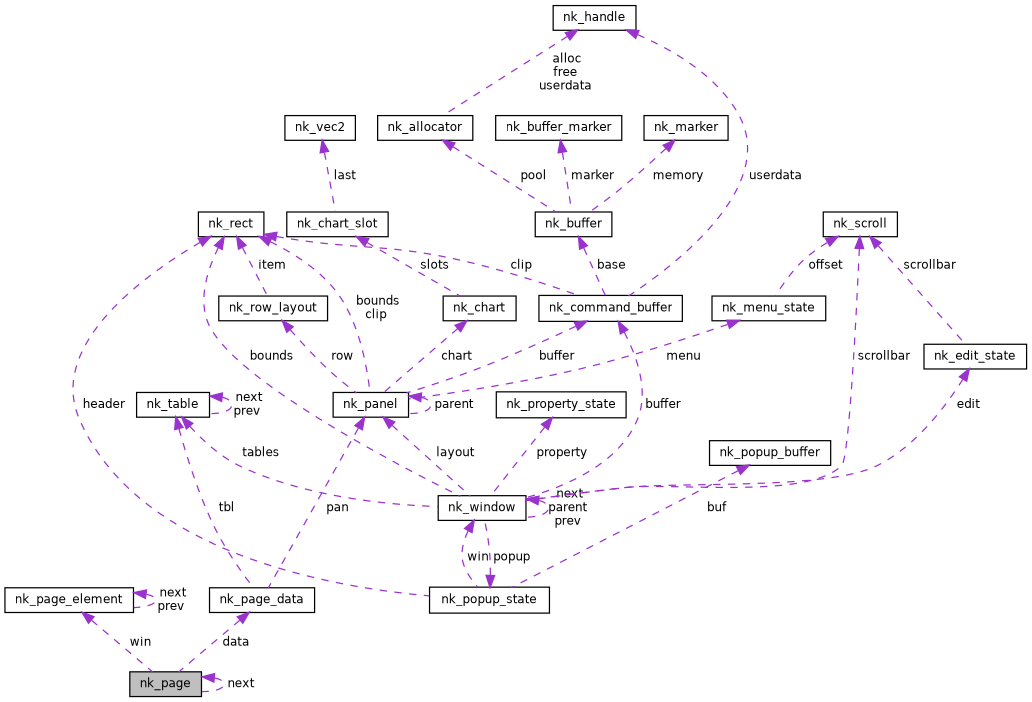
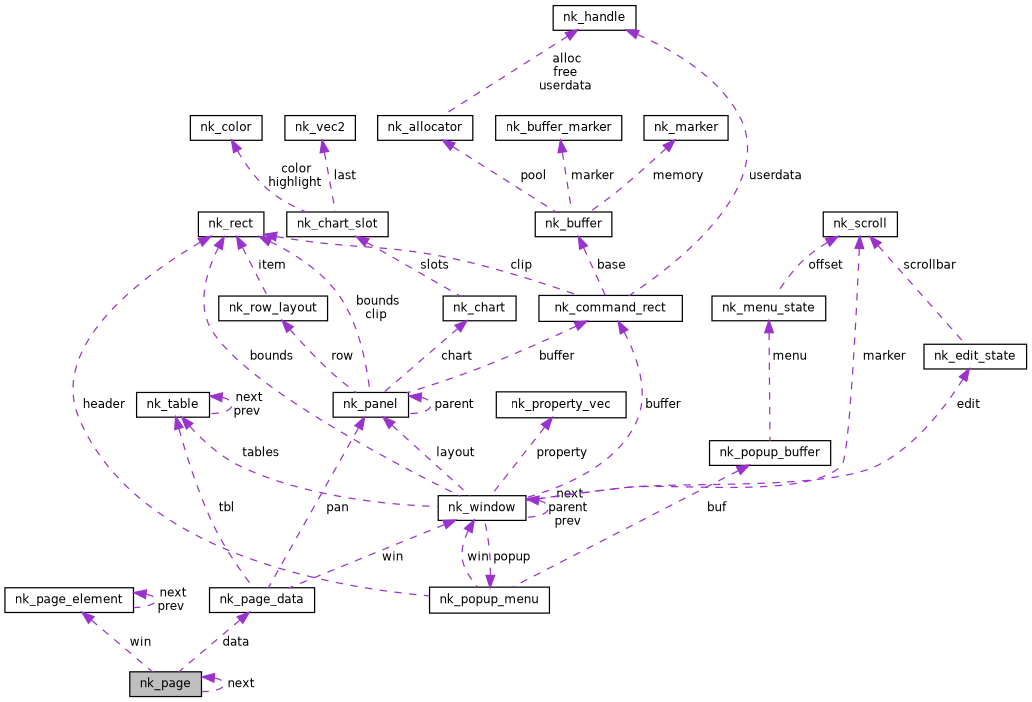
node "nk_color": added
node "nk_command_buffer": label "nk_command_buffer" -> "nk_command_rect"
edge "nk_window" -> "nk_scroll": label " scrollbar" -> " marker"
edge "nk_panel" -> "nk_menu_state": now "nk_popup_buffer" -> "nk_menu_state"
node "nk_property_state": label "nk_property_state" -> "nk_property_vec"
edge "nk_page_data" -> "nk_window": added, label "win"
node "nk_popup_state": label "nk_popup_state" -> "nk_popup_menu"
